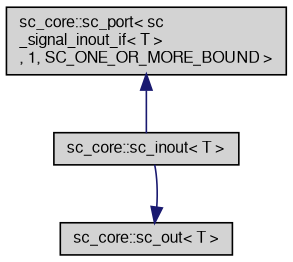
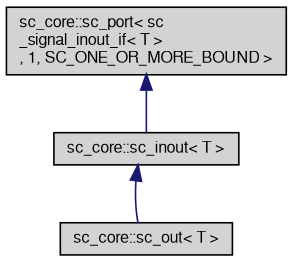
edge "sc_core::sc_inout< T >" -> "sc_core::sc_out< T >": reversed
